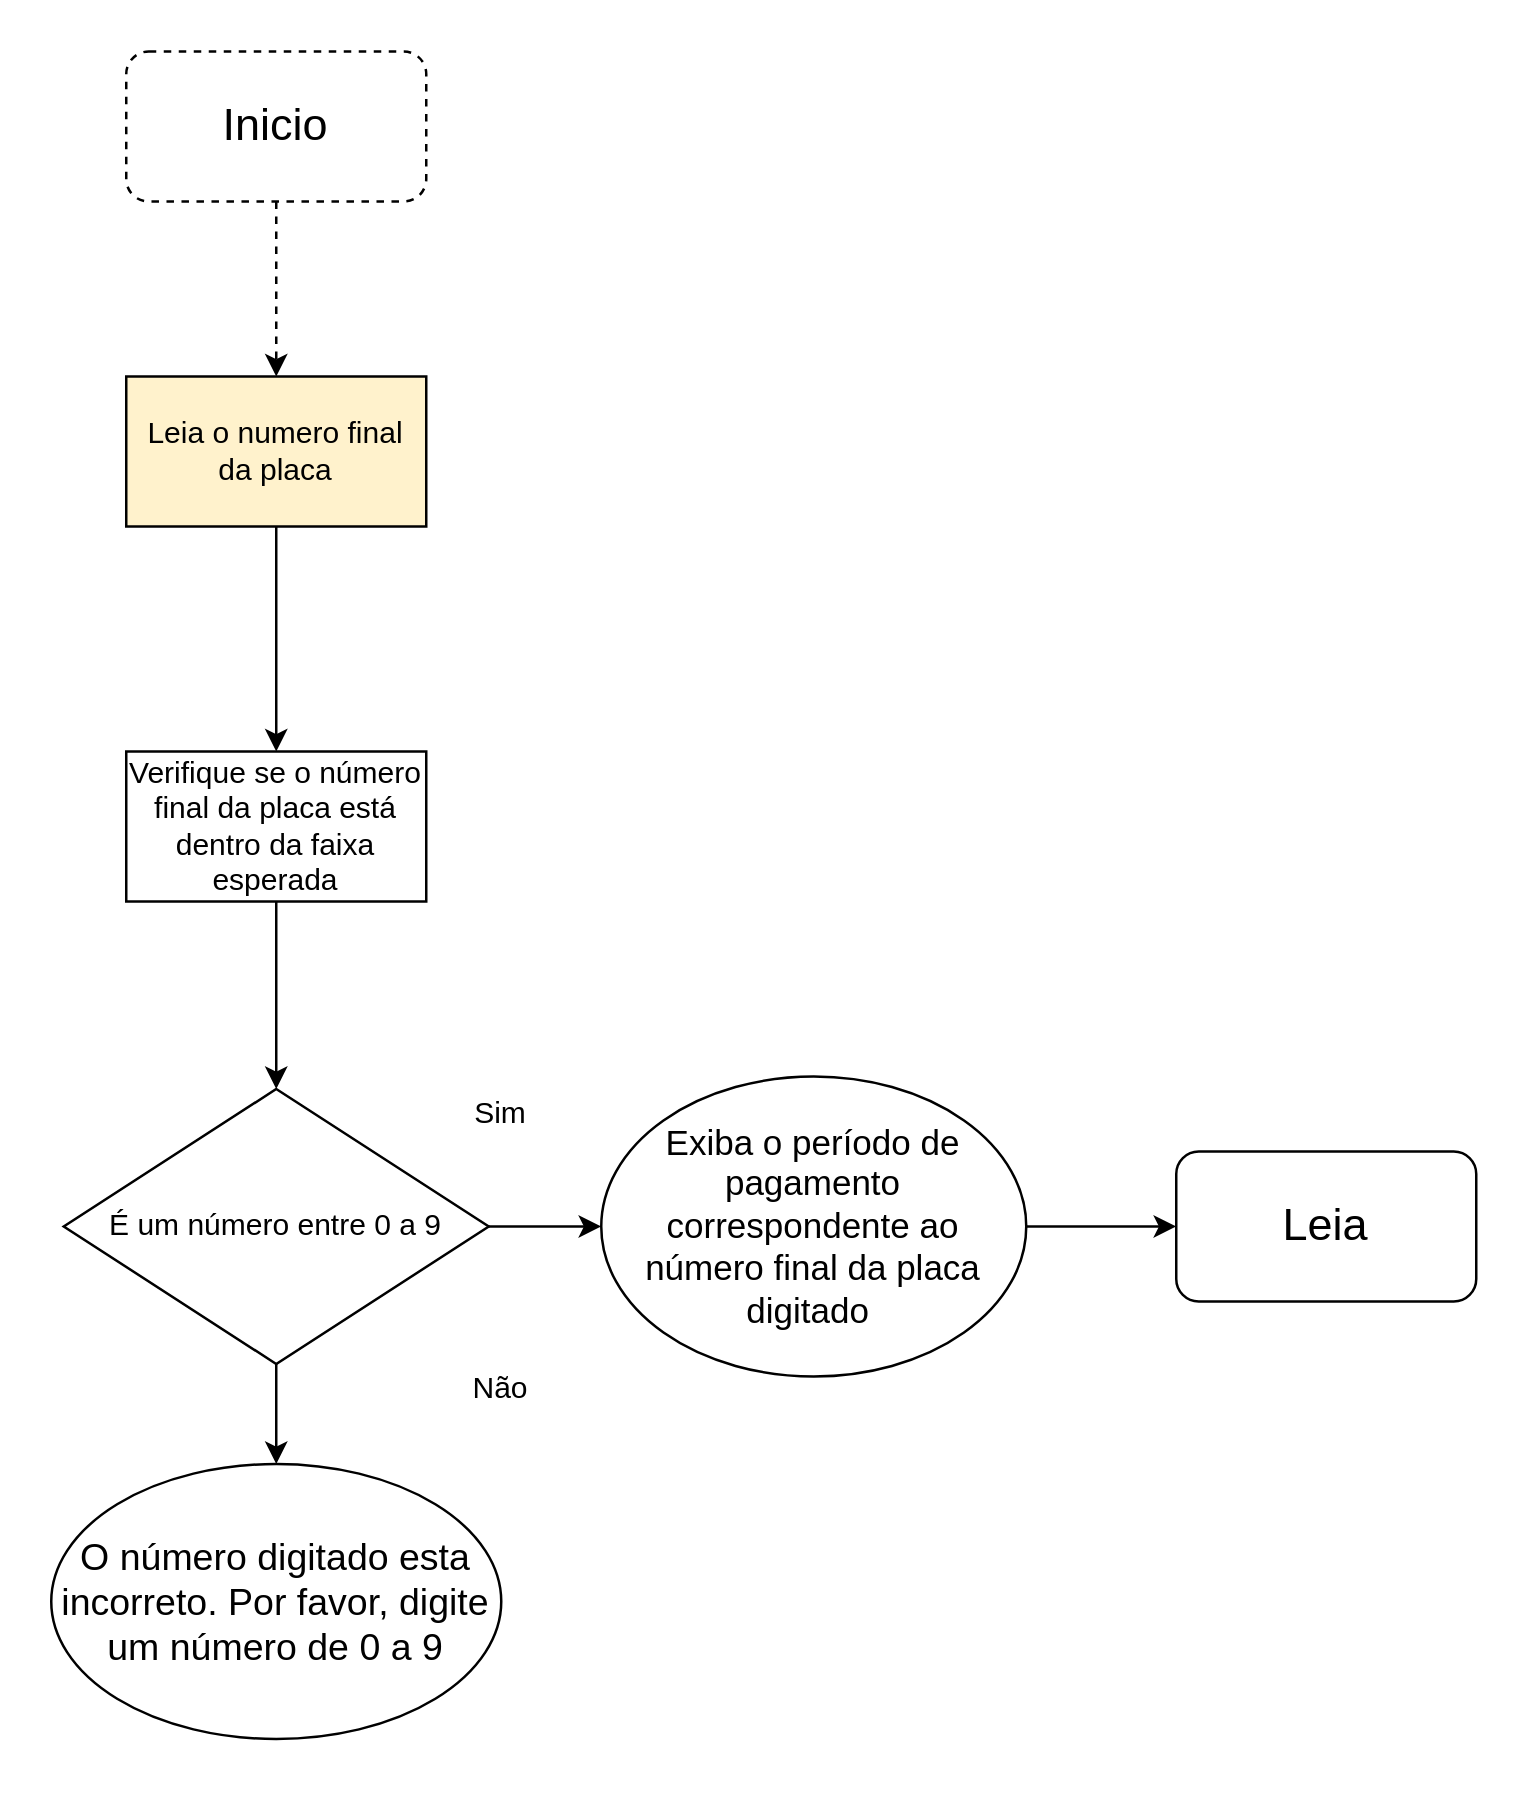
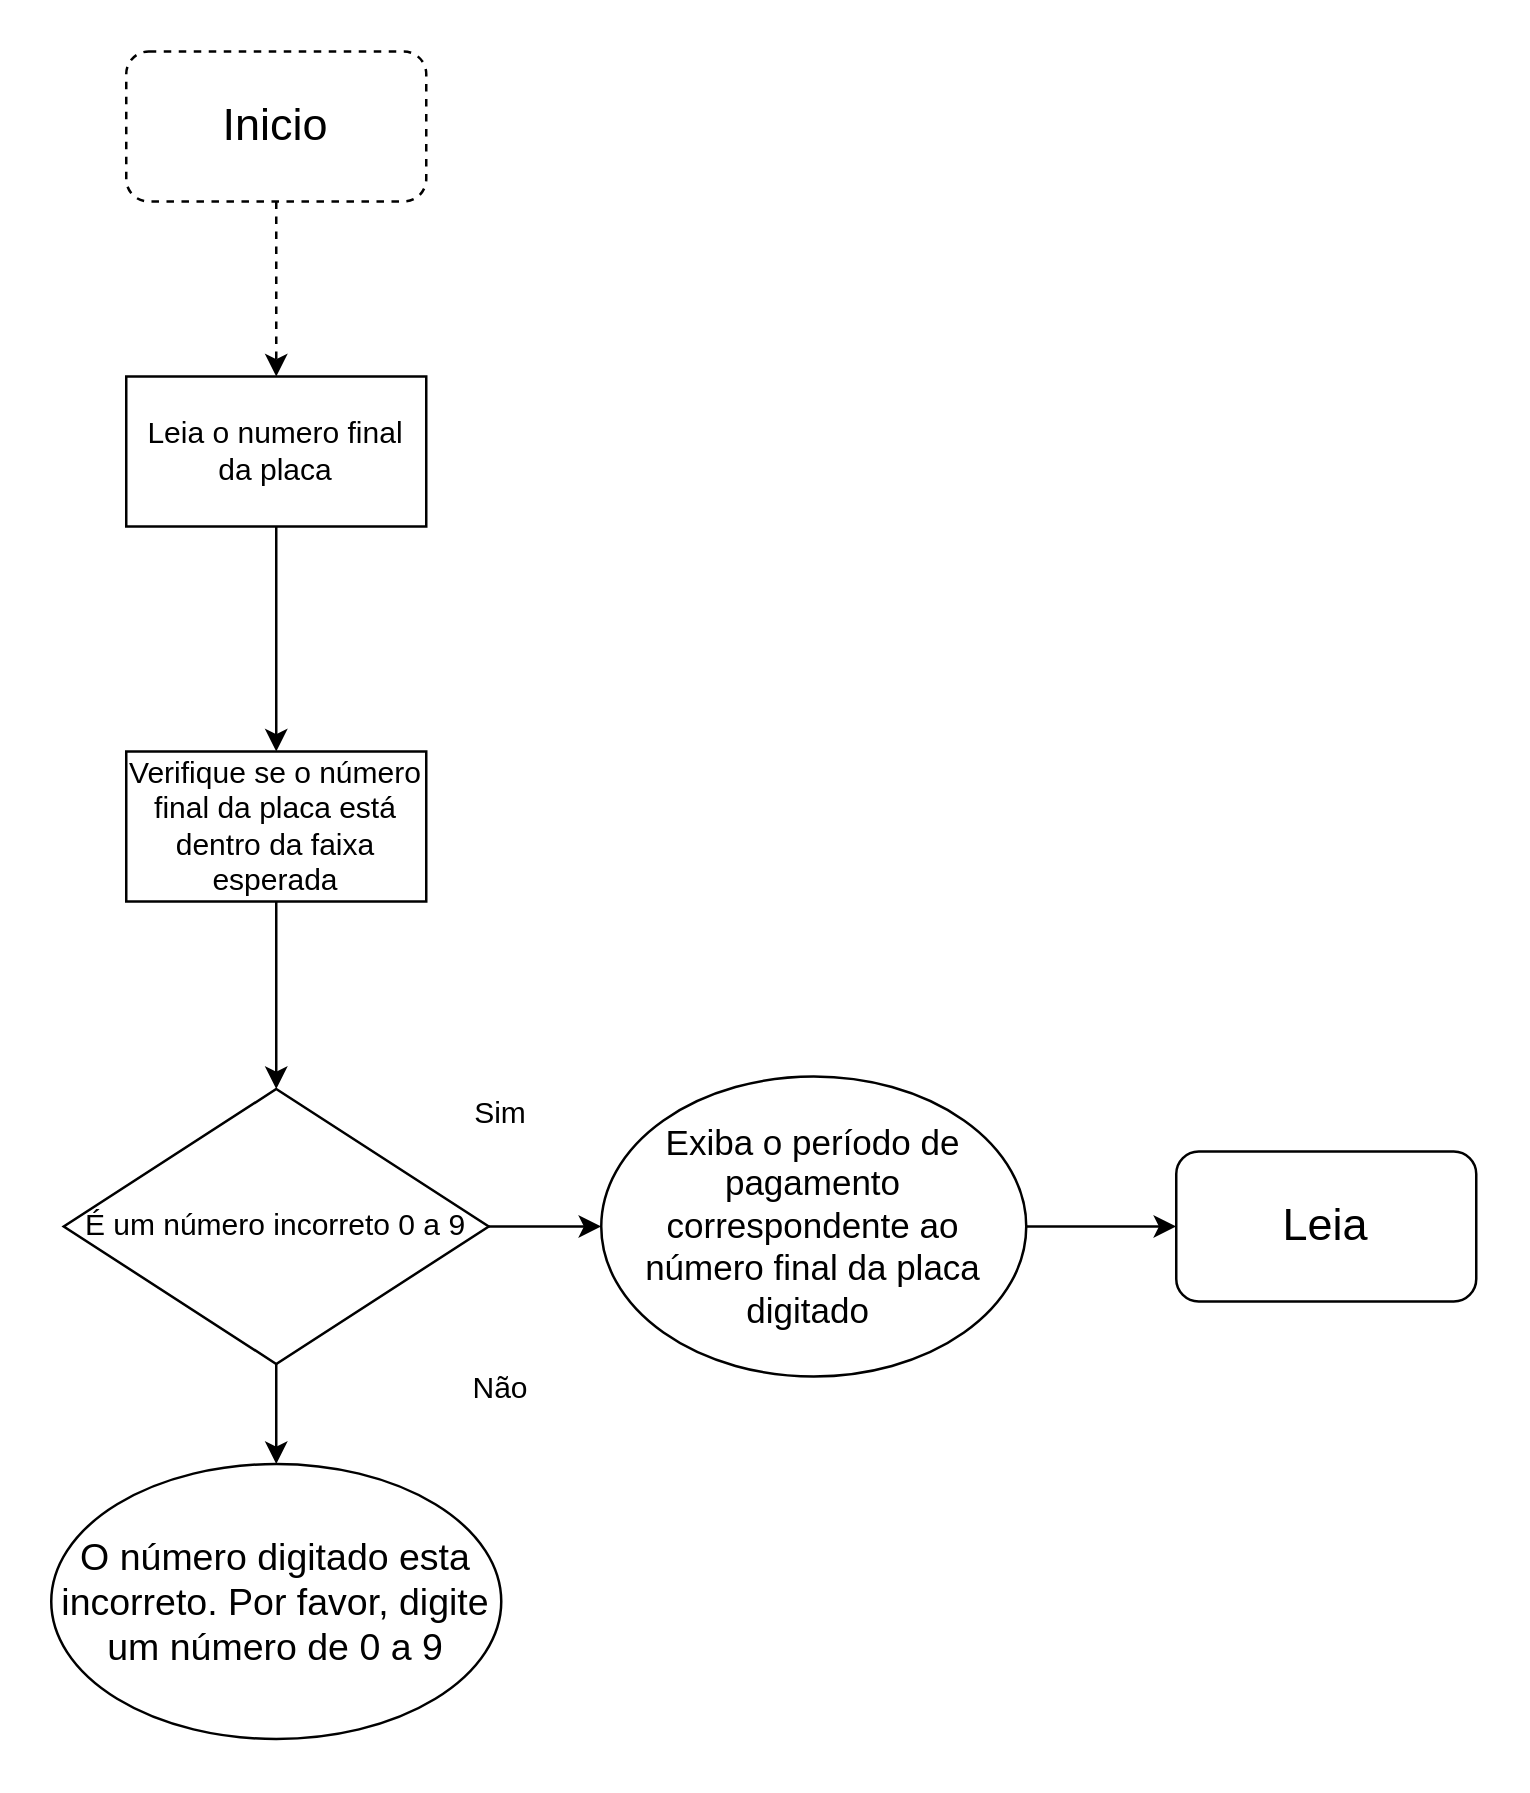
node "Leia o numero final da placa": fillcolor #fff2cc -> #ffffff
node "É um número entre 0 a 9": label "É um número entre 0 a 9" -> "É um número incorreto 0 a 9"
